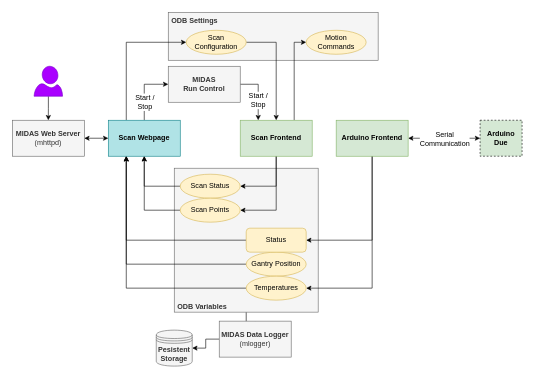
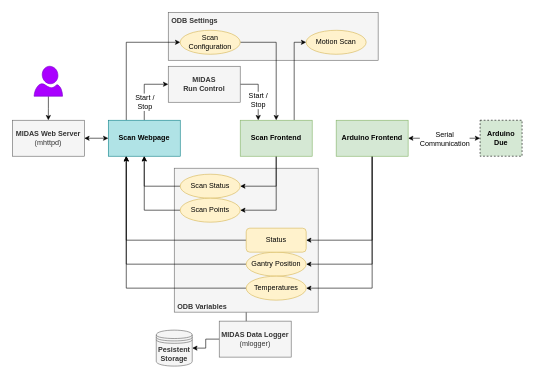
node "Scan Configuration": moved (216, 42) -> (210, 42)
node "Motion Commands": label "Motion Commands" -> "Motion Scan"
edge "Arduino Frontend" -> "Gantry Position": added
